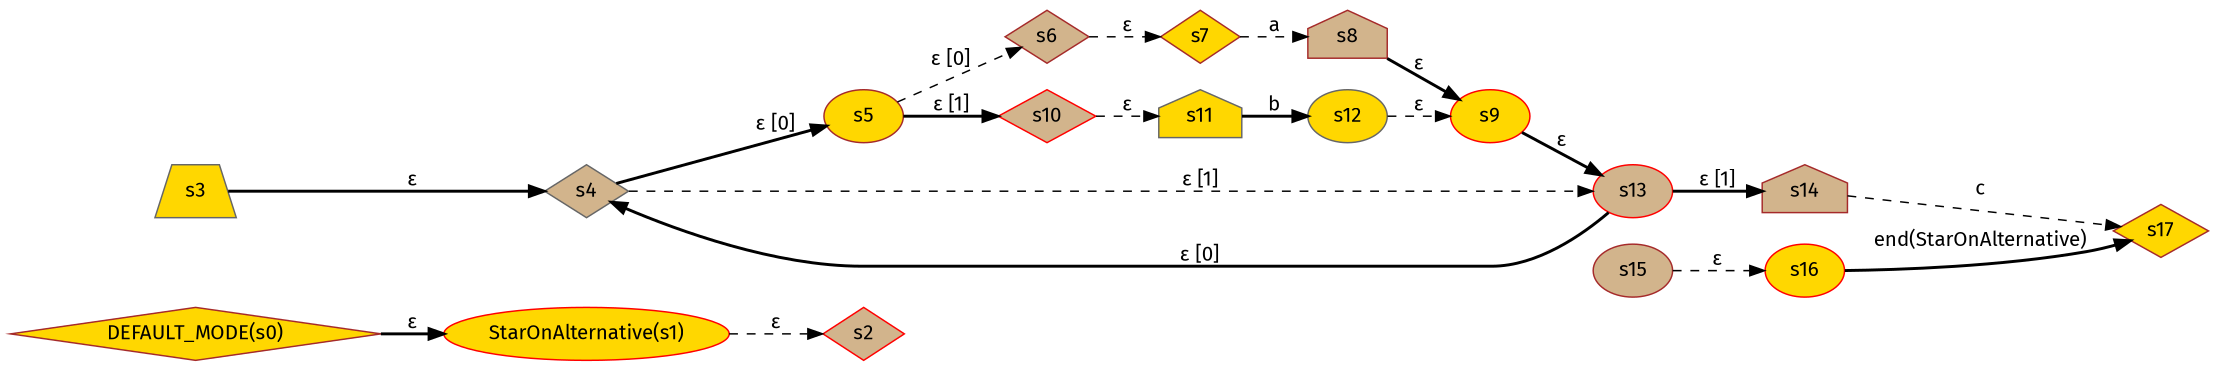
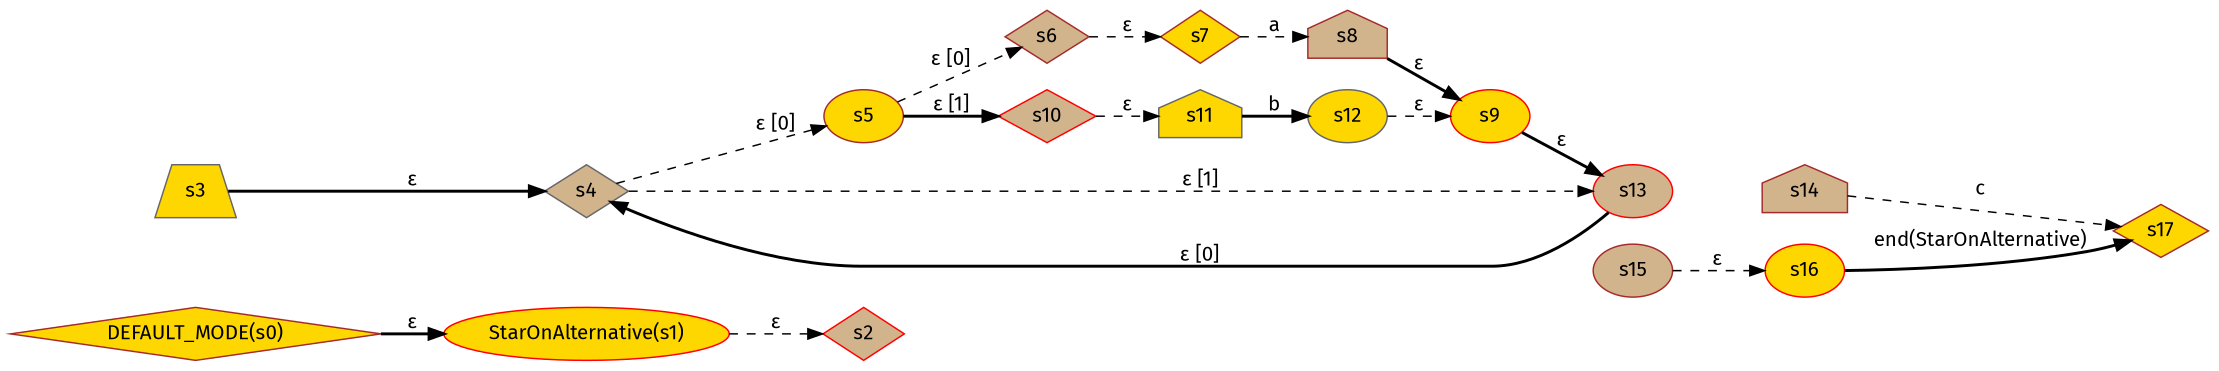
edge "s4" -> "s5": style bold -> dashed
edge "s13" -> "s14": removed, label "ε [1]"
